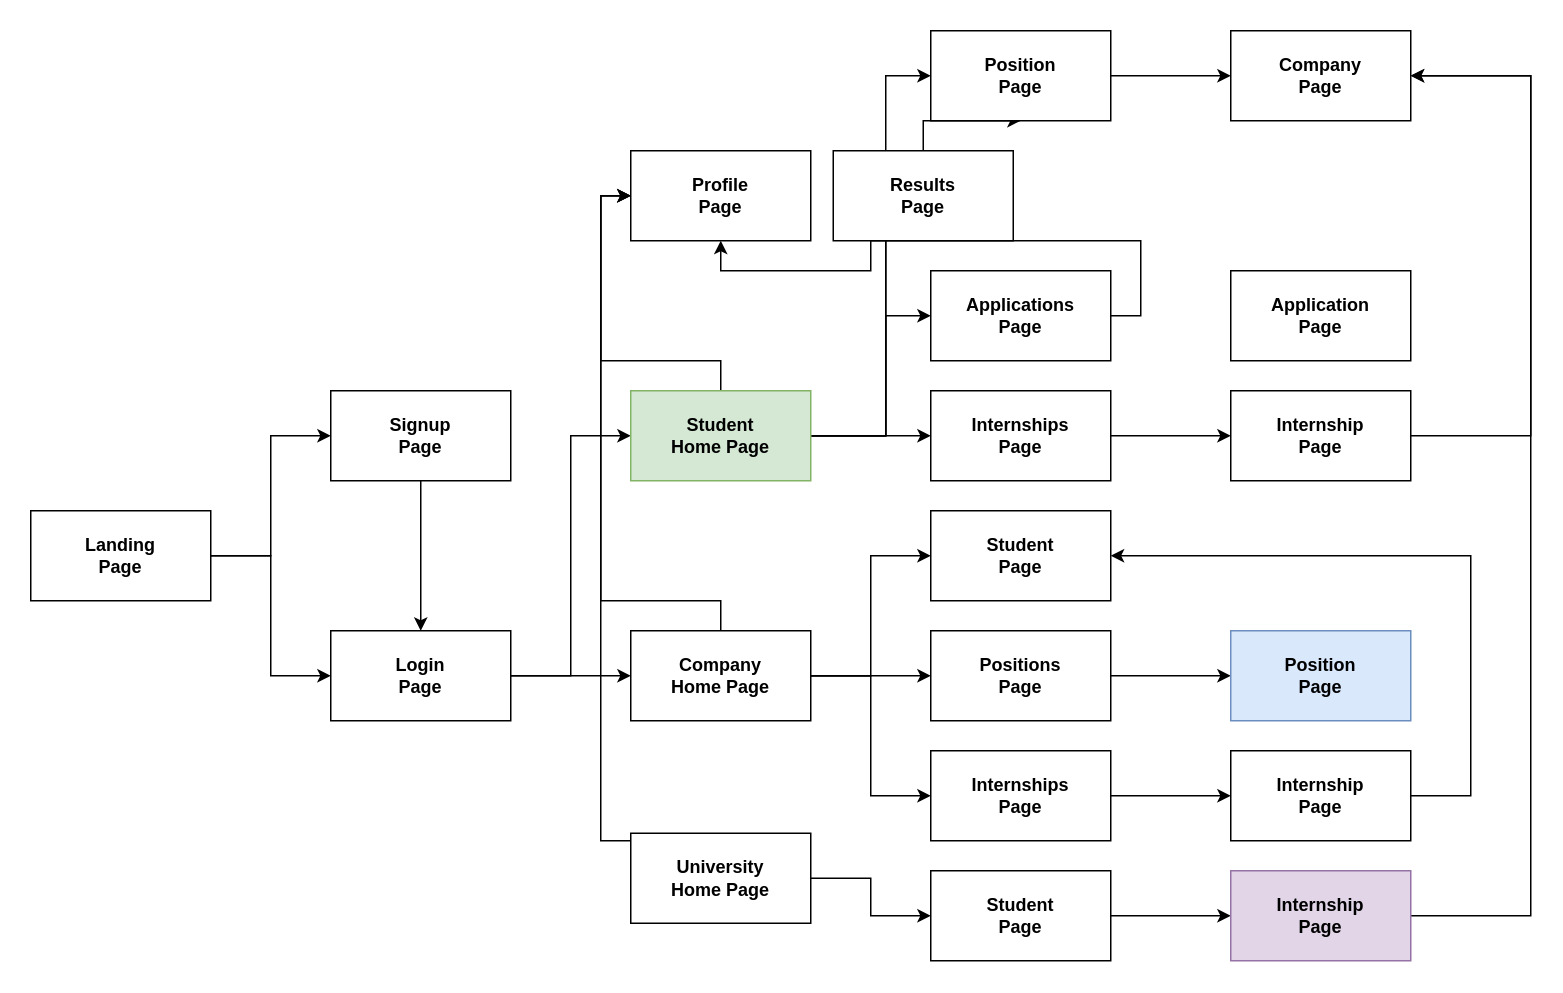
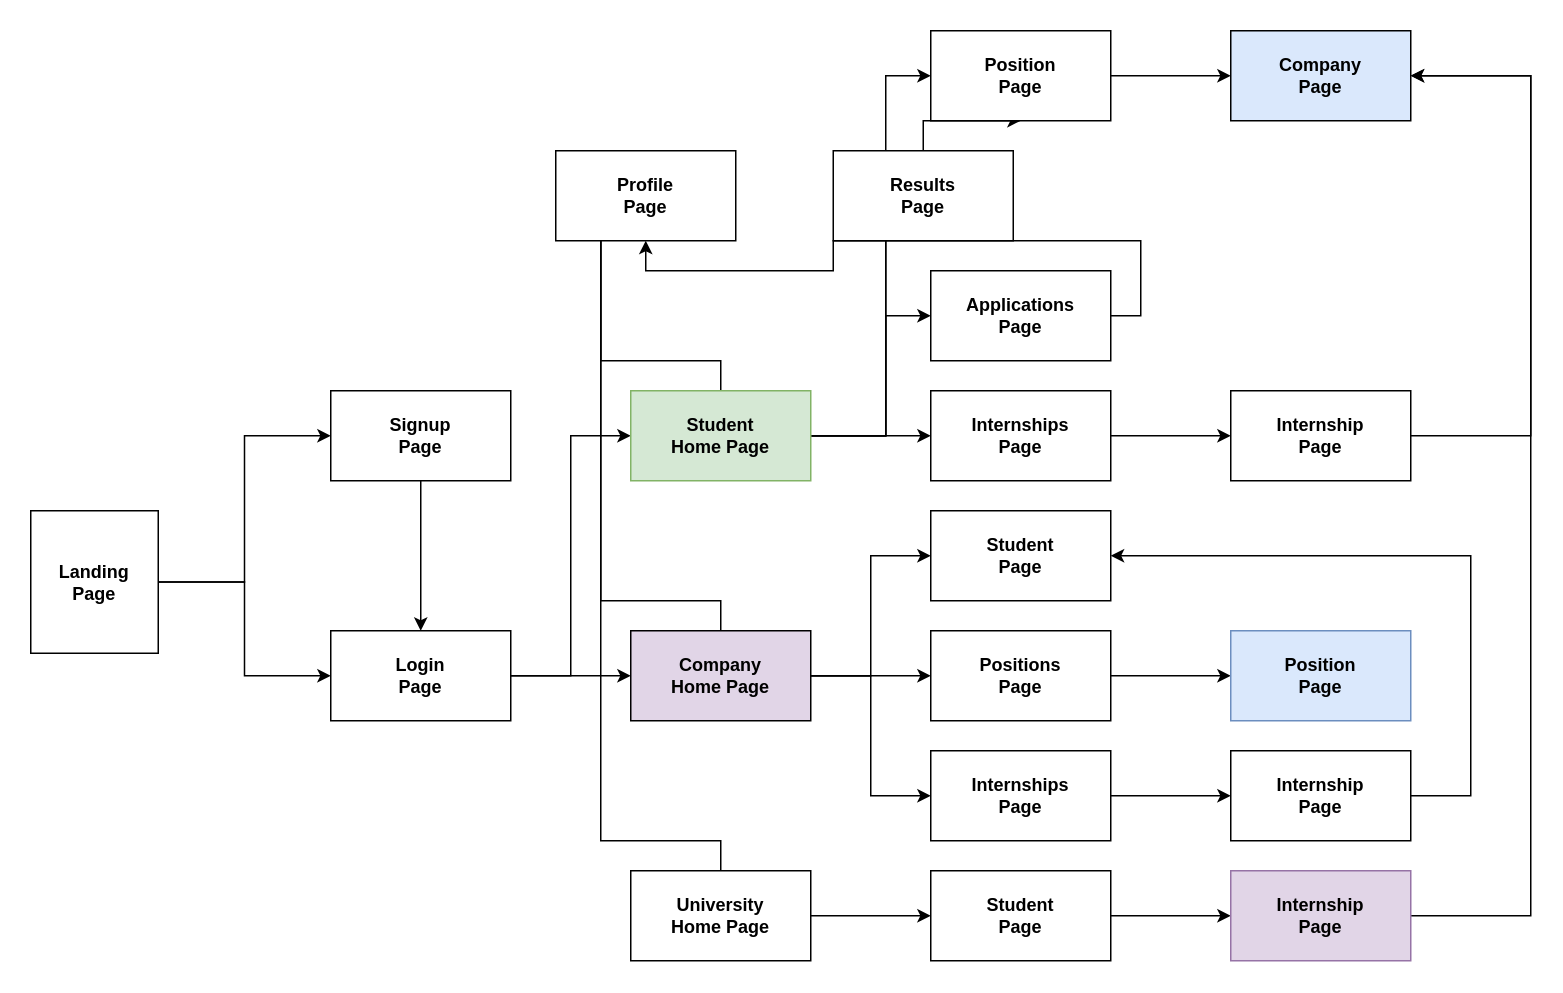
node "Company Page": fillcolor #ffffff -> #dae8fc
node "Profile Page": moved (721, 196) -> (646, 196)
node "Application Page": removed
node "Landing Page": size 180x90 -> 128x143
node "Company Home Page": fillcolor #ffffff -> #e1d5e7
node "University Home Page": moved (721, 878) -> (721, 916)
